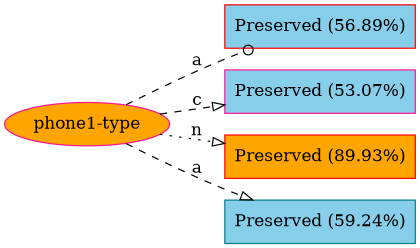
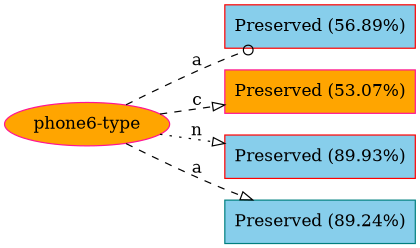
node "Preserved (53.07%)": fillcolor skyblue -> orange
node "phone1-type": label "phone1-type" -> "phone6-type"
node "Preserved (89.93%)": fillcolor orange -> skyblue
node "Preserved (59.24%)": label "Preserved (59.24%)" -> "Preserved (89.24%)"
